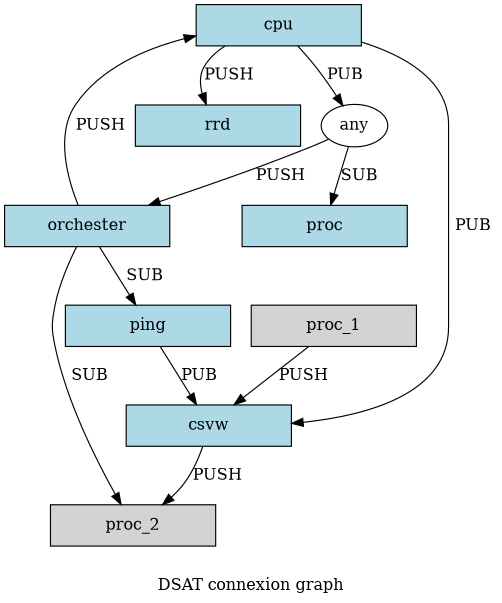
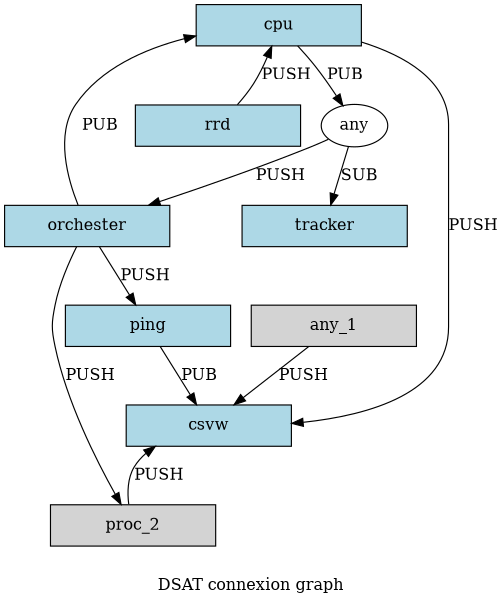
edge "cpu" -> "rrd": reversed
edge "orchester" -> "cpu": label "PUSH" -> "PUB"
node "proc": label "proc" -> "tracker"
edge "cpu" -> "csvw": label "PUB" -> "PUSH"
edge "orchester" -> "ping": label "SUB" -> "PUSH"
node "proc_1": label "proc_1" -> "any_1"
edge "orchester" -> "proc_2": label "SUB" -> "PUSH"
edge "csvw" -> "proc_2": reversed
